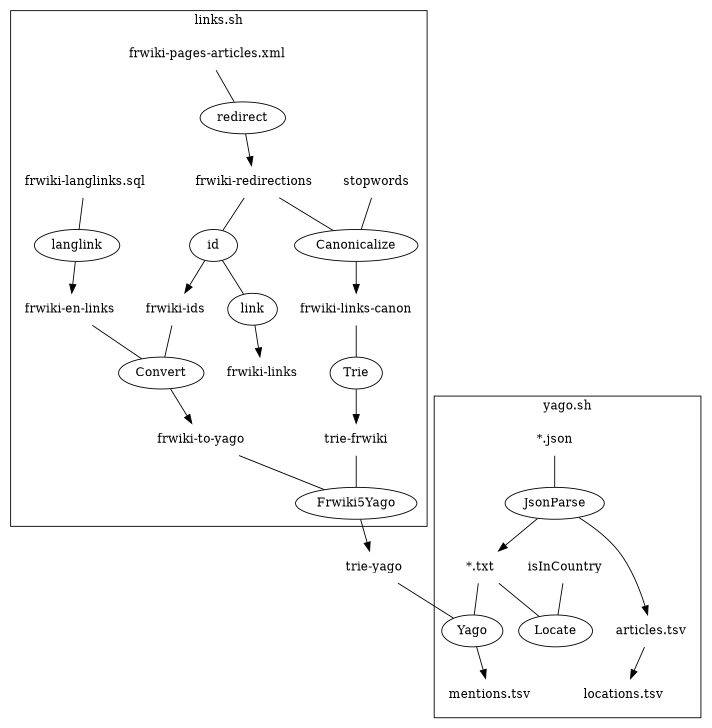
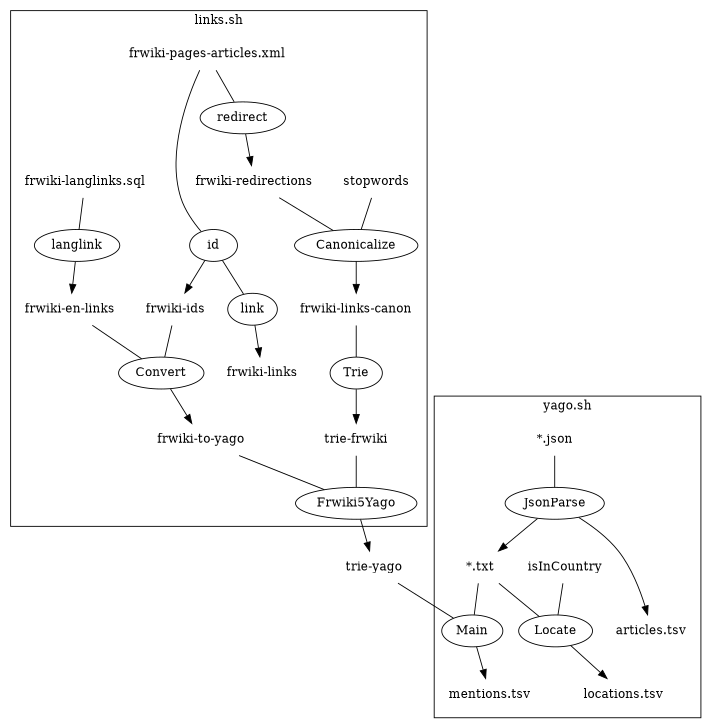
edge "frwiki-redirections" -- "id": now "frwiki-pages-articles.xml" -- "id"
node "Yago": label "Yago" -> "Main"
edge "articles.tsv" -> "locations.tsv": now "Locate" -> "locations.tsv"
